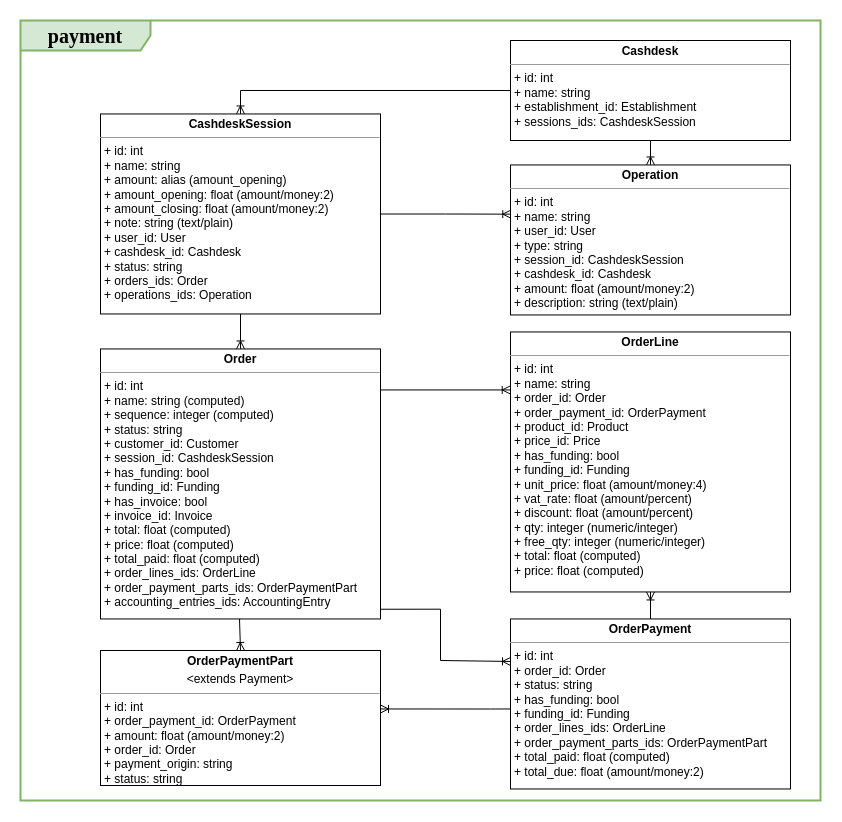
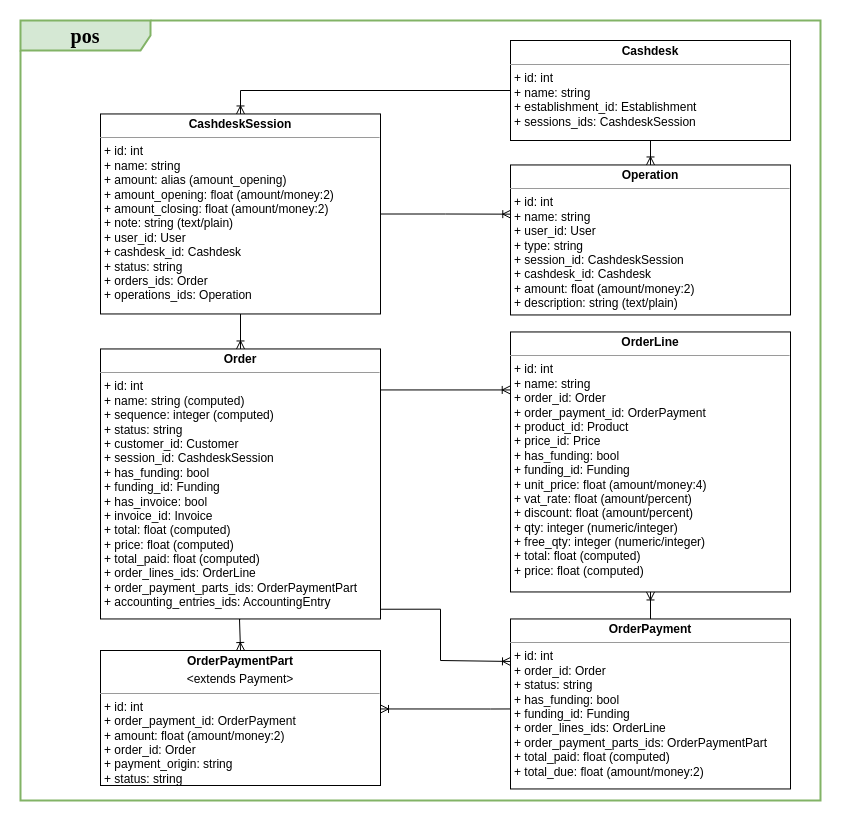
node "payment": label "payment" -> "pos"
